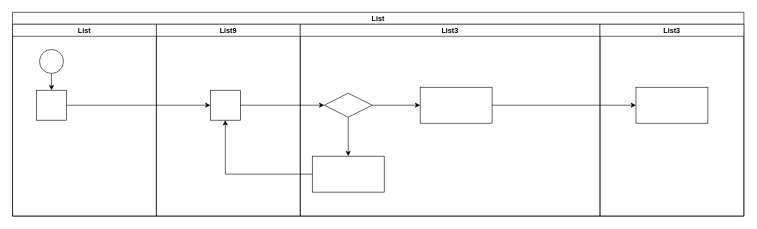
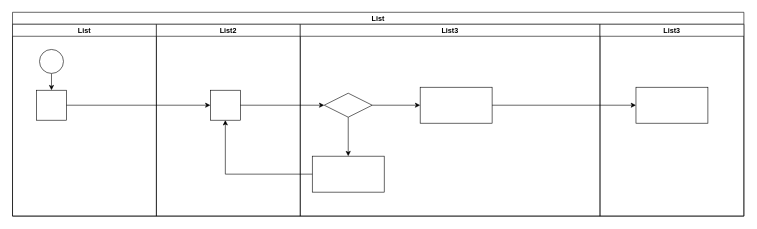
node "List9": label "List9" -> "List2"
